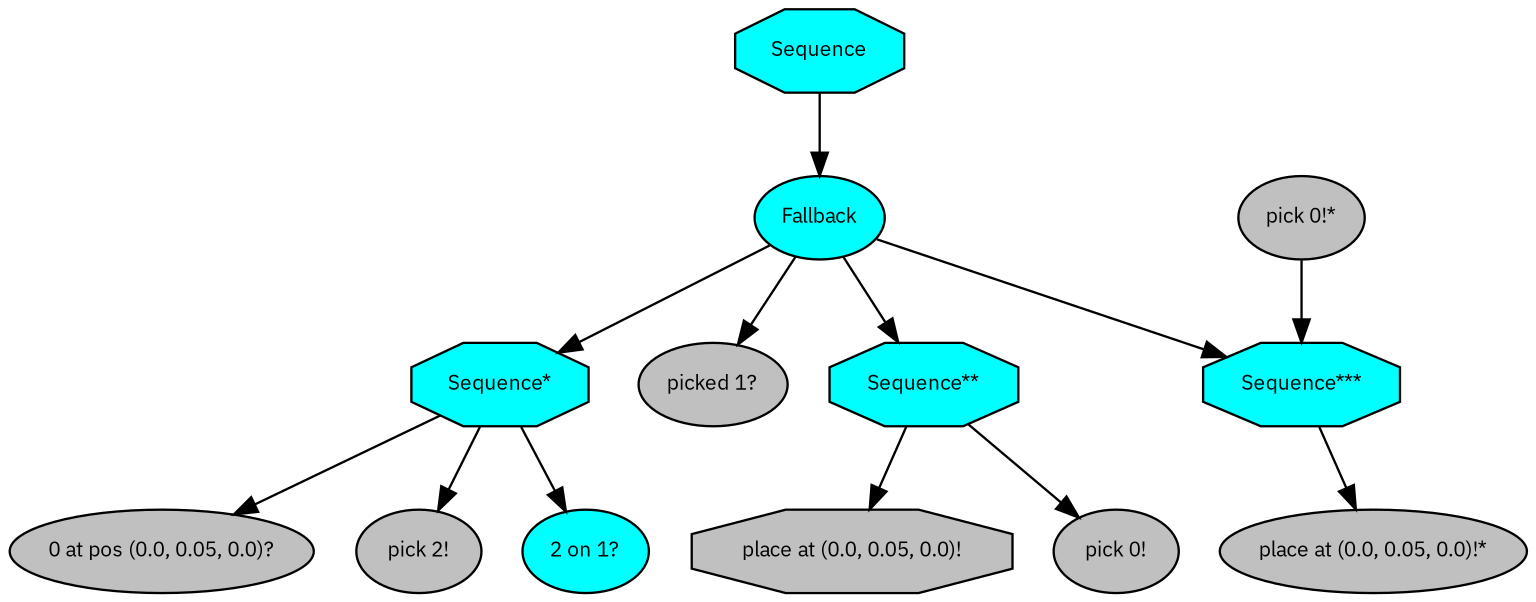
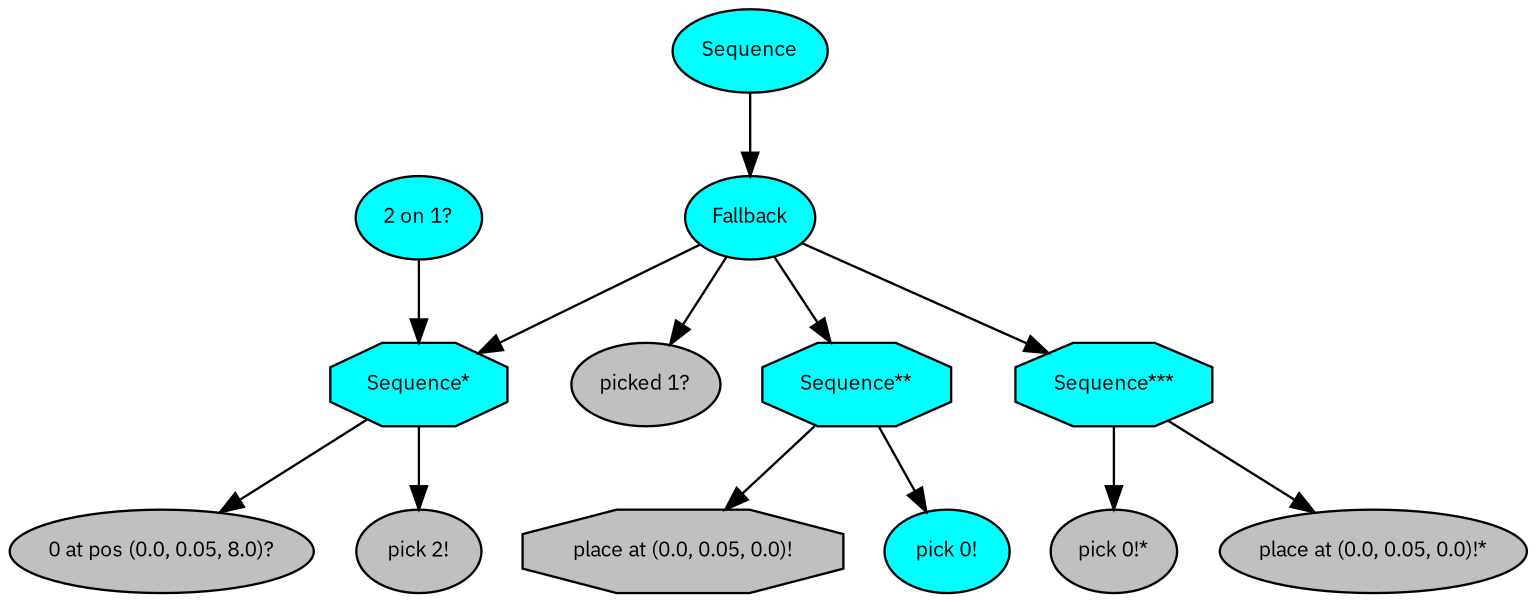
node "Sequence": shape octagon -> ellipse
edge "pick 0!*" -> "Sequence***": reversed
edge "Sequence*" -> "2 on 1?": reversed
node "0 at pos (0.0, 0.05, 0.0)?": label "0 at pos (0.0, 0.05, 0.0)?" -> "0 at pos (0.0, 0.05, 8.0)?"
node "pick 0!": fillcolor gray -> cyan
